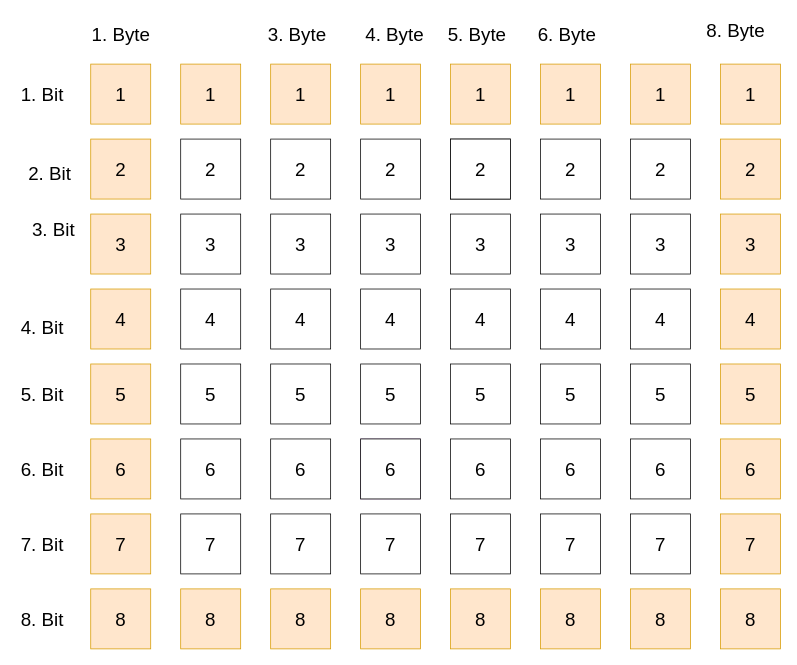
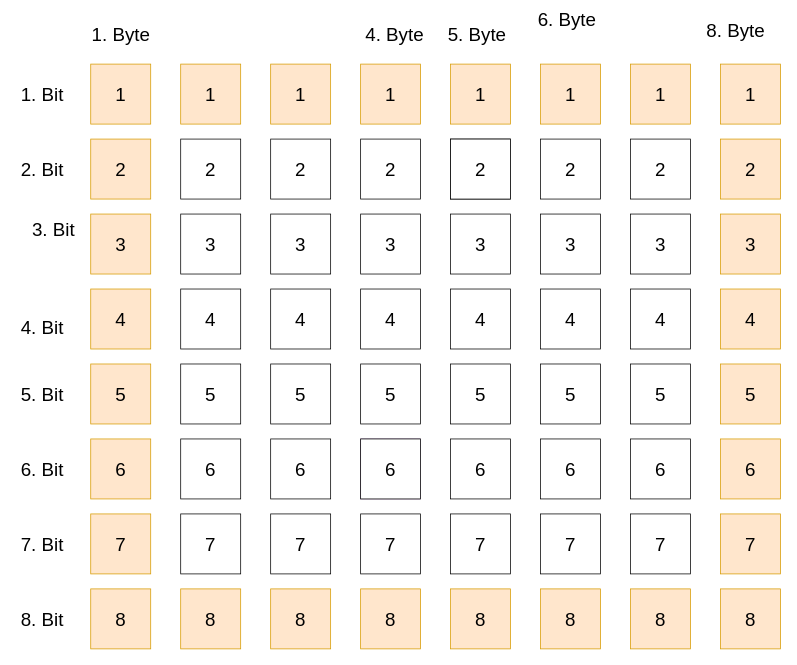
node "3. Byte": removed
node "6. Byte": moved (567, 34) -> (567, 19)
node "2. Bit": moved (49, 173) -> (42, 169)
